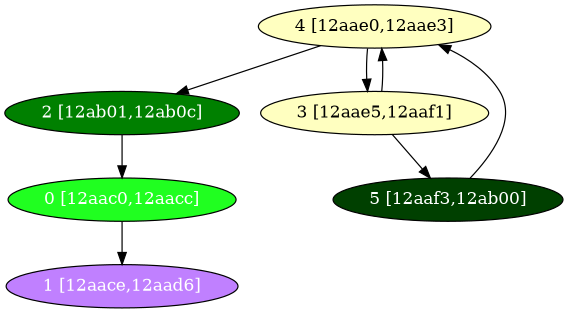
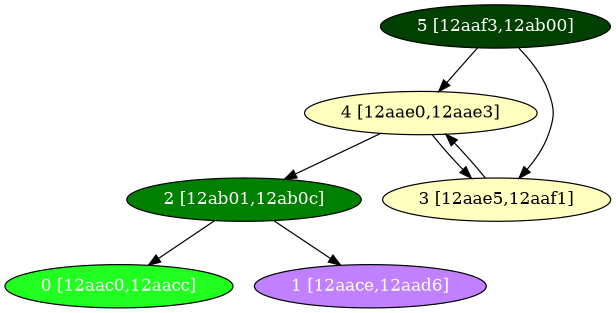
edge "3 [12aae5,12aaf1]" -> "5 [12aaf3,12ab00]": reversed
edge "0 [12aac0,12aacc]" -> "1 [12aace,12aad6]": now "2 [12ab01,12ab0c]" -> "1 [12aace,12aad6]"
